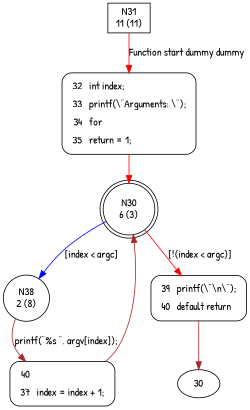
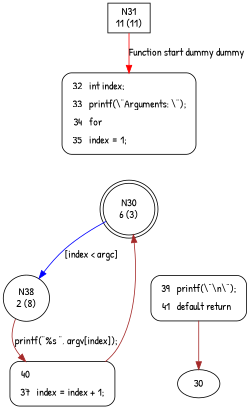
node "32": text "return = 1;" -> "index = 1;"
edge "32" -> "N30 6 (3)": removed
edge "N30 6 (3)" -> "39": removed, label "[!(index < argc)]"
node "39": text "40" -> "41"
